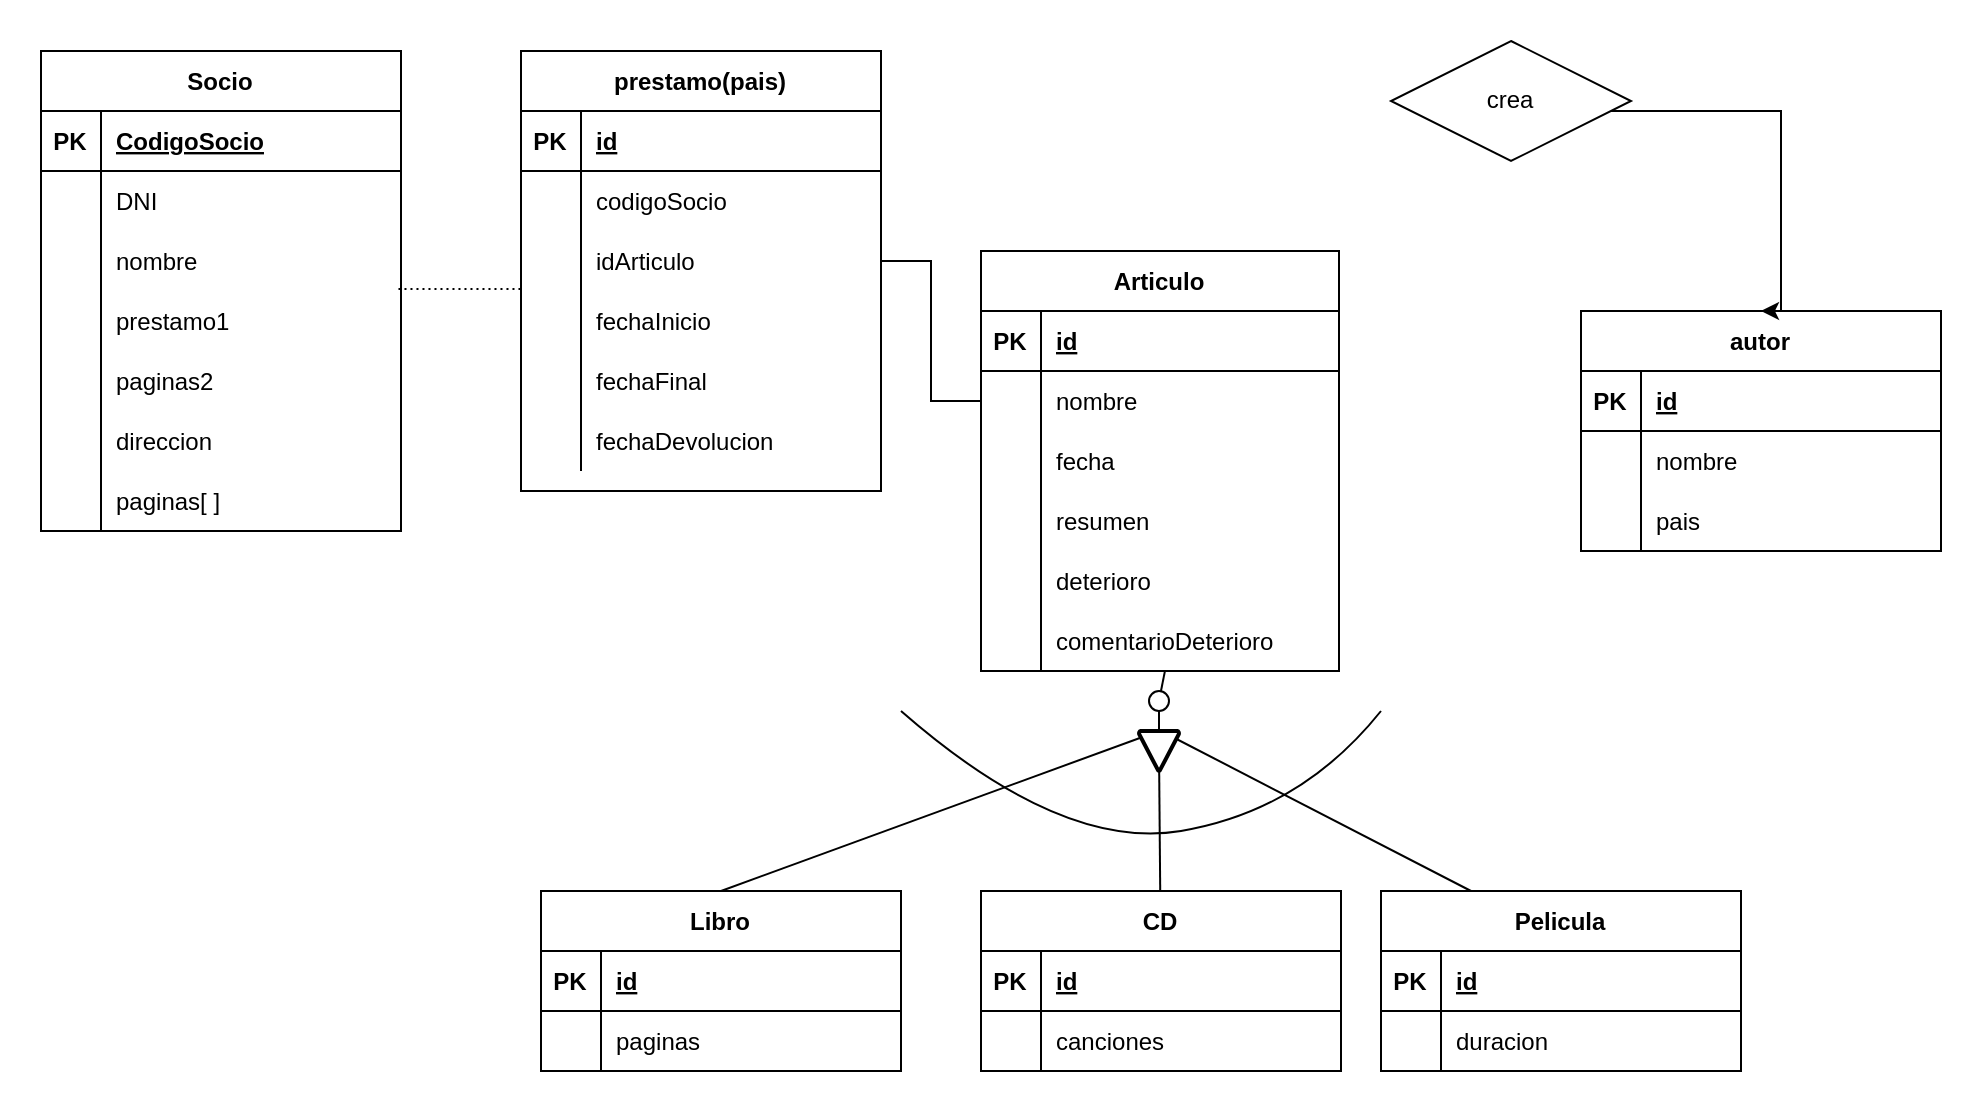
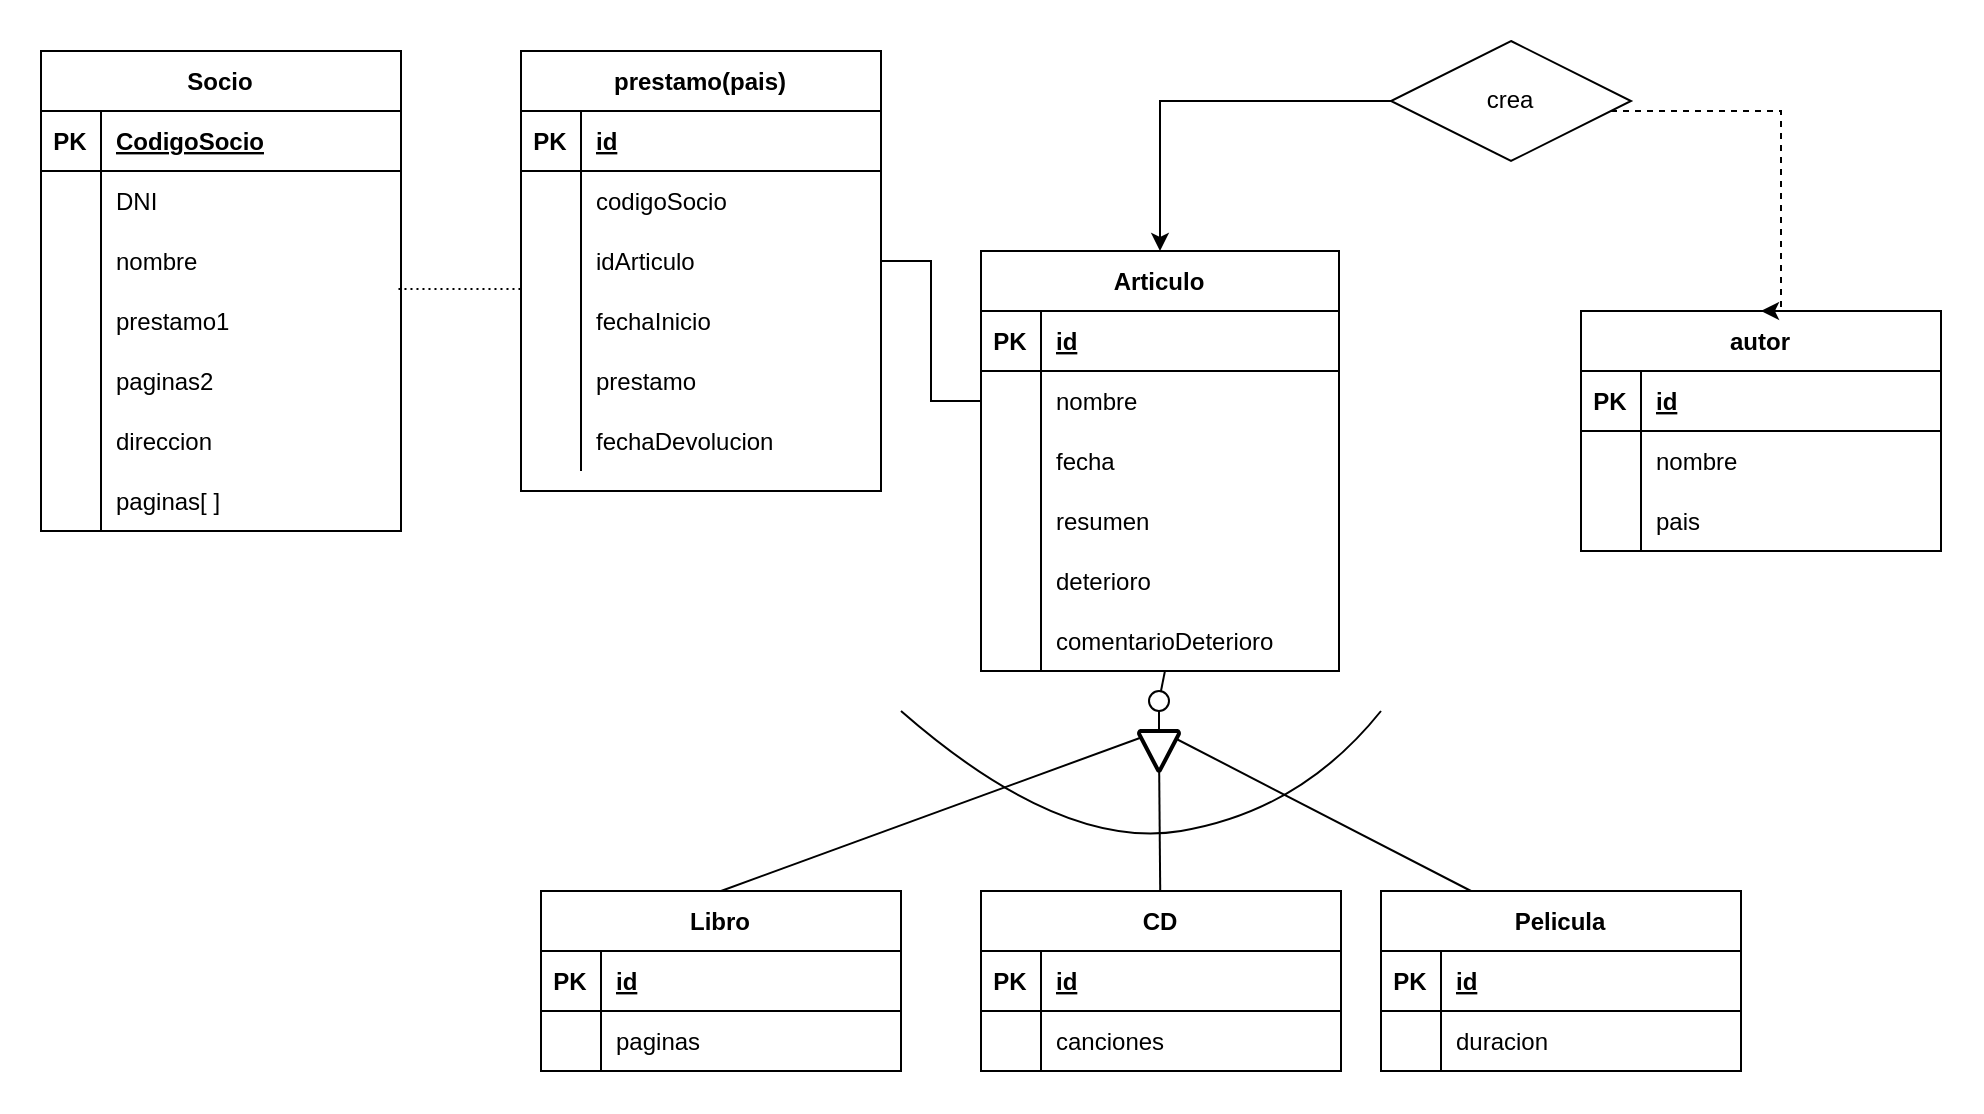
edge "crea" -> "Articulo": added
edge "crea" -> "autor": style solid -> dashed
node "fechaFinal": label "fechaFinal" -> "prestamo"
